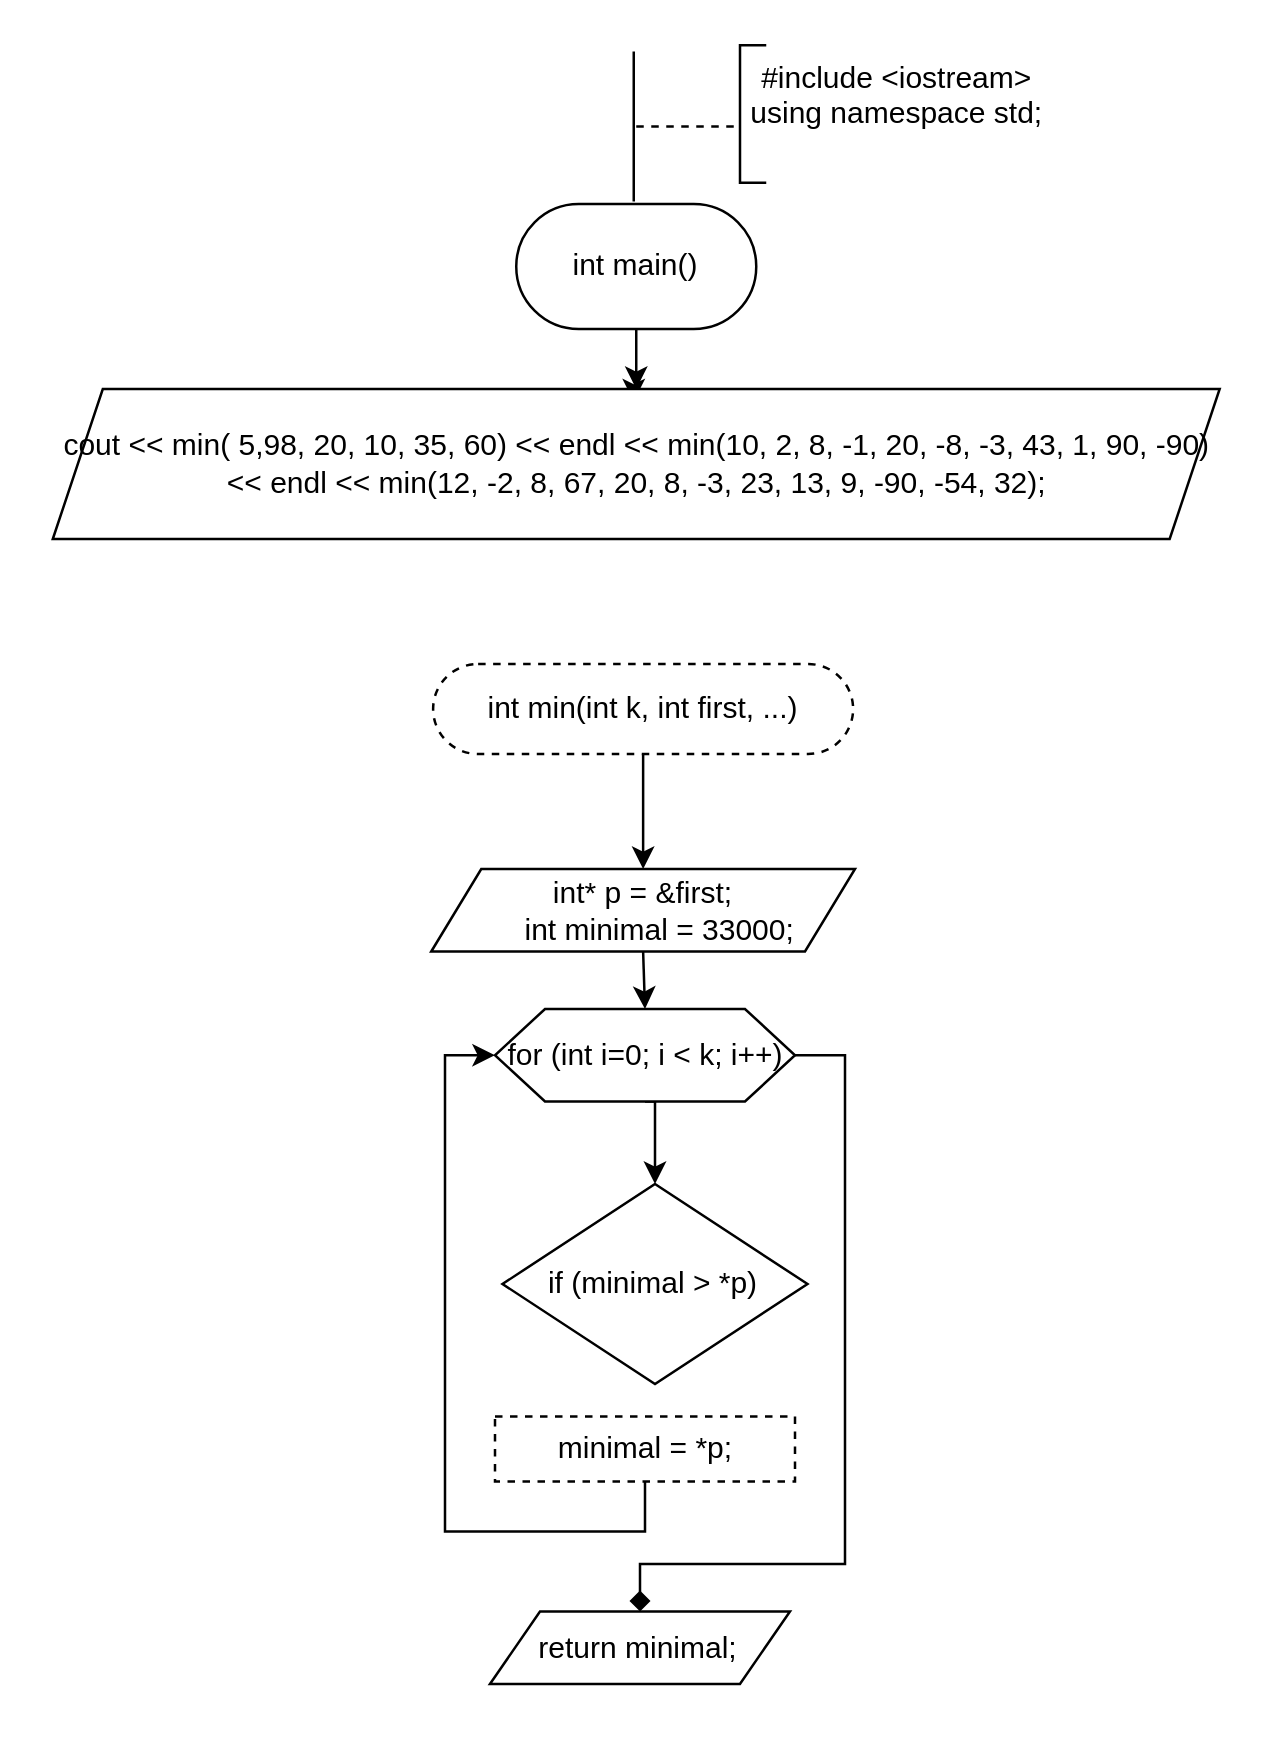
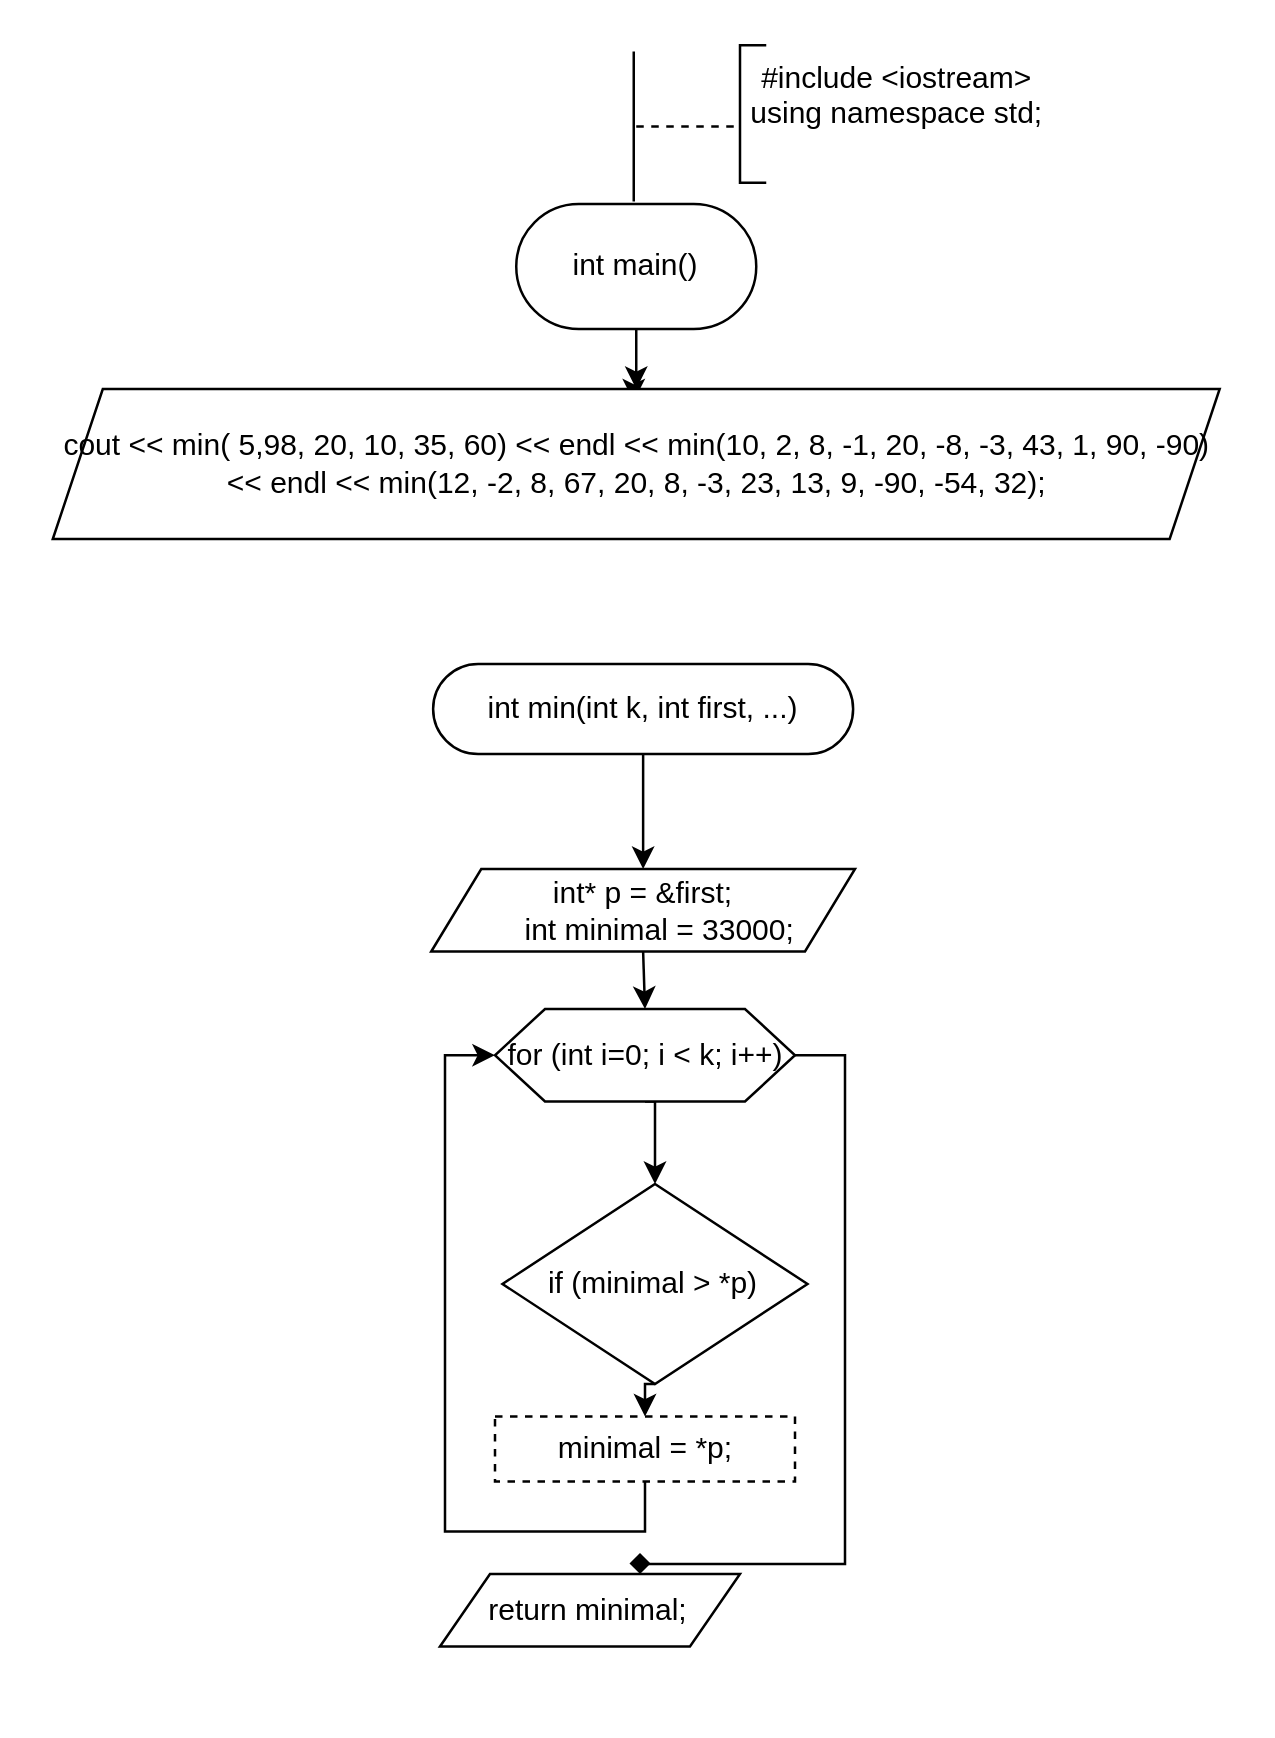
node "int min(int k, int first, ...)": style dashed -> solid
edge "if (minimal > *p)" -> "minimal = *p;": added
node "return minimal;": moved (640, 1648) -> (590, 1610)
